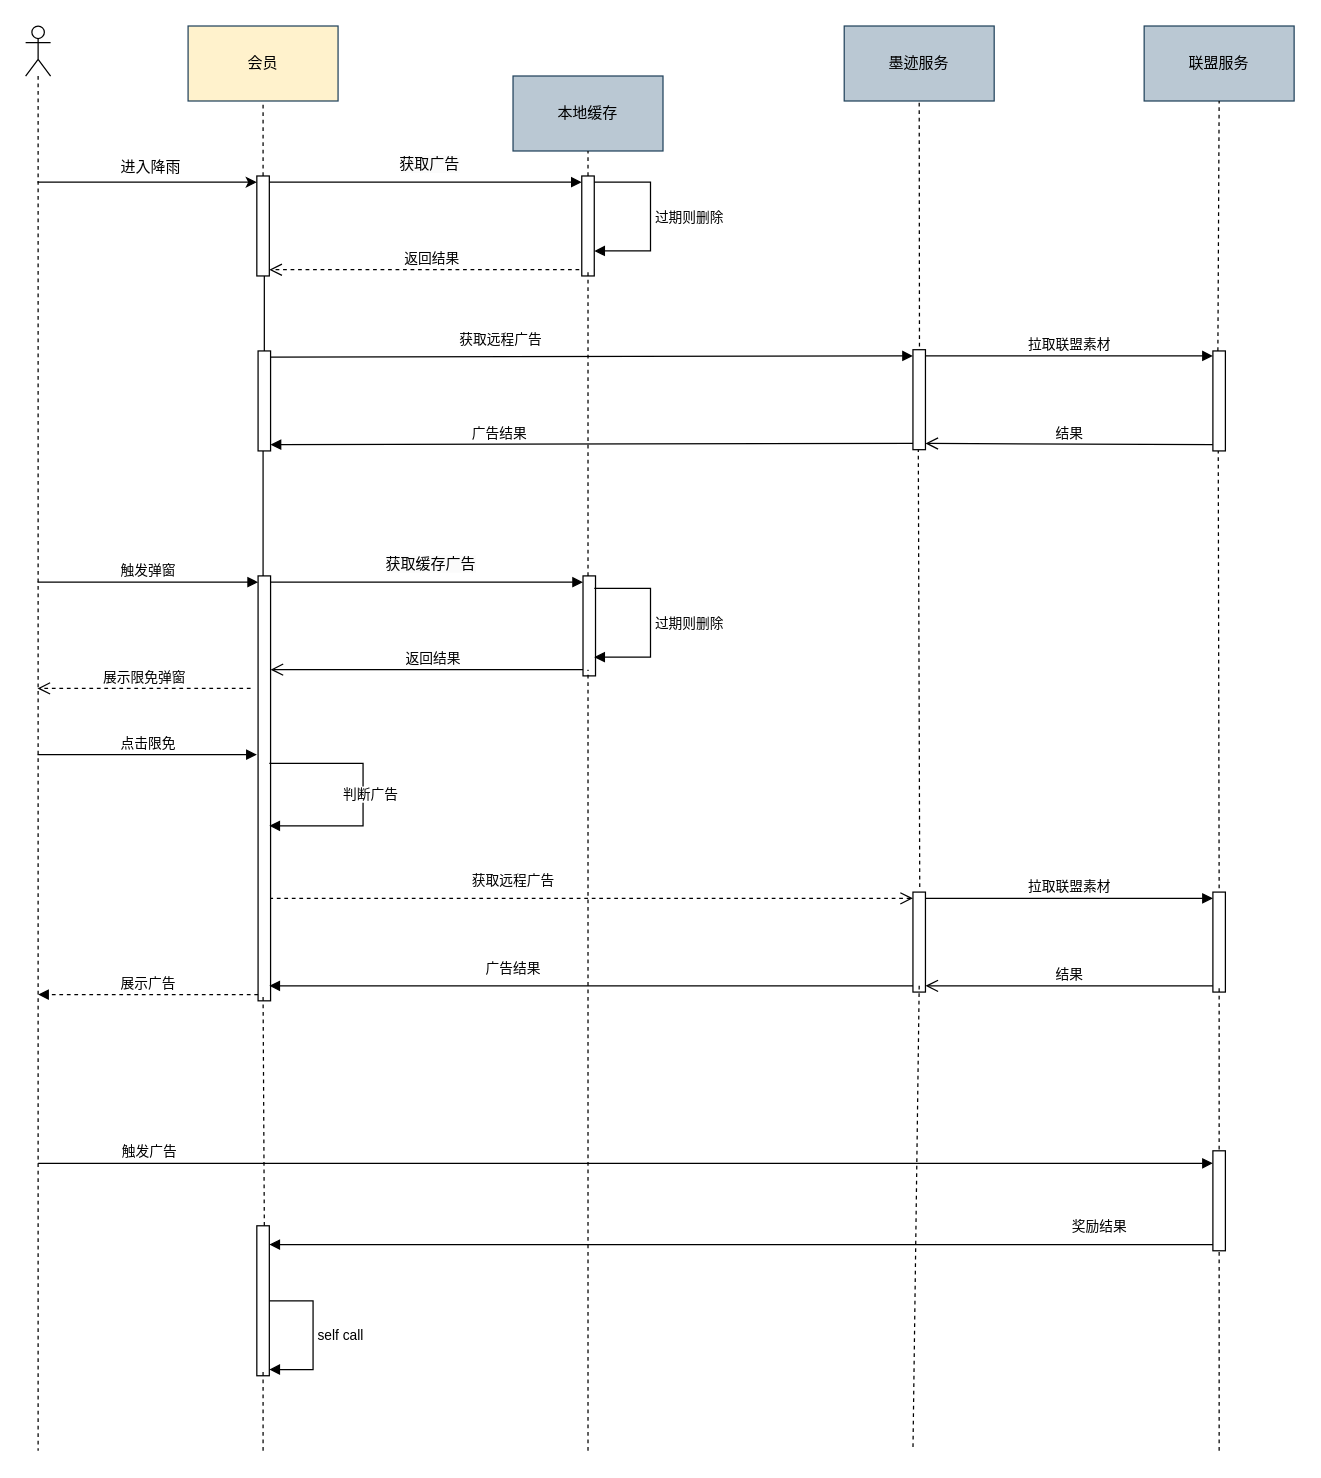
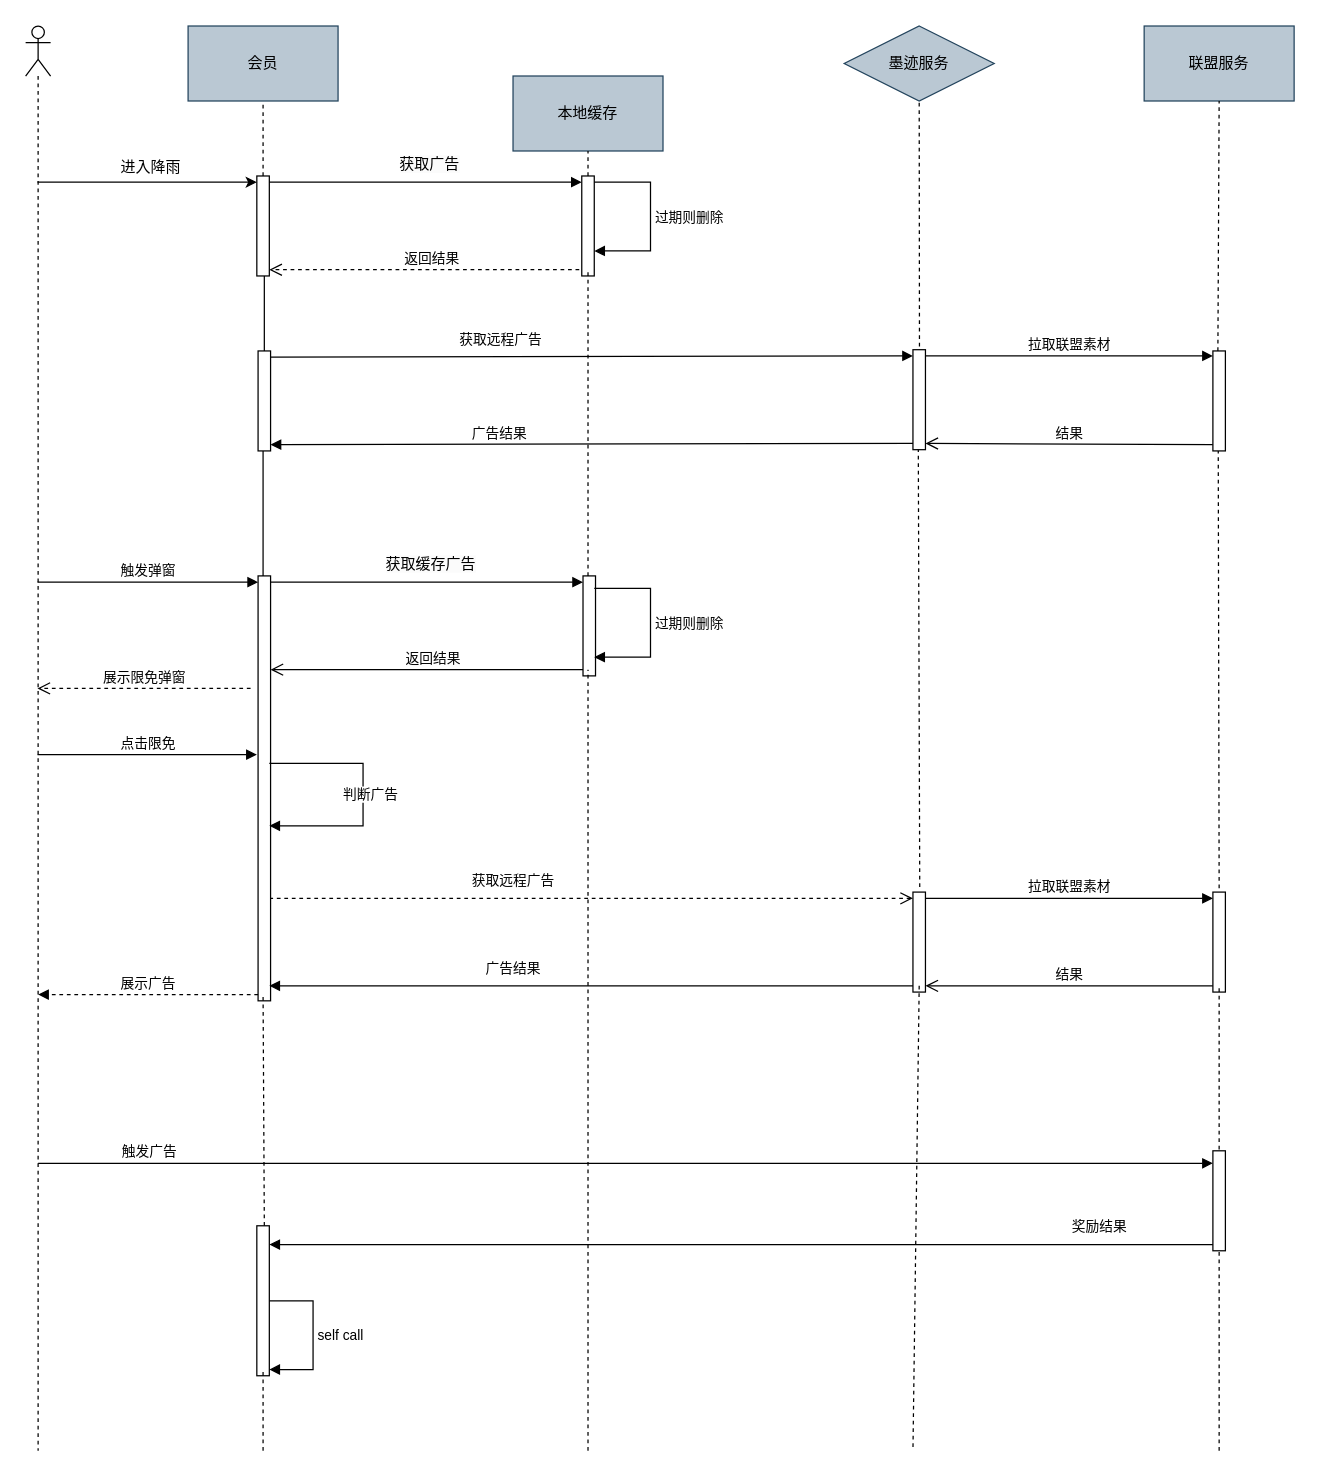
node "会员": fillcolor #fff2cc -> #bac8d3
node "墨迹服务": shape rectangle -> diamond
